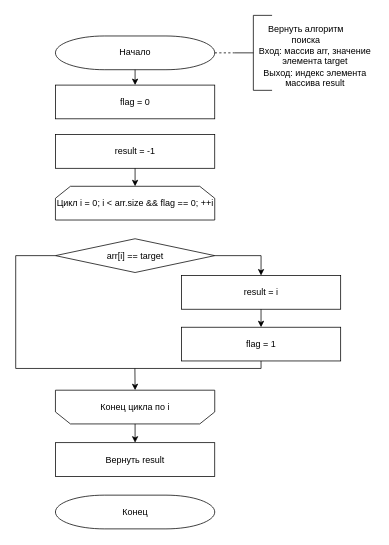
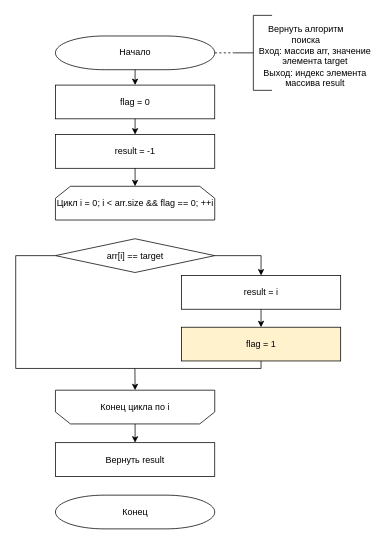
edge "flag = 0" -> "result = -1": added
node "flag = 1": fillcolor #ffffff -> #fff2cc
